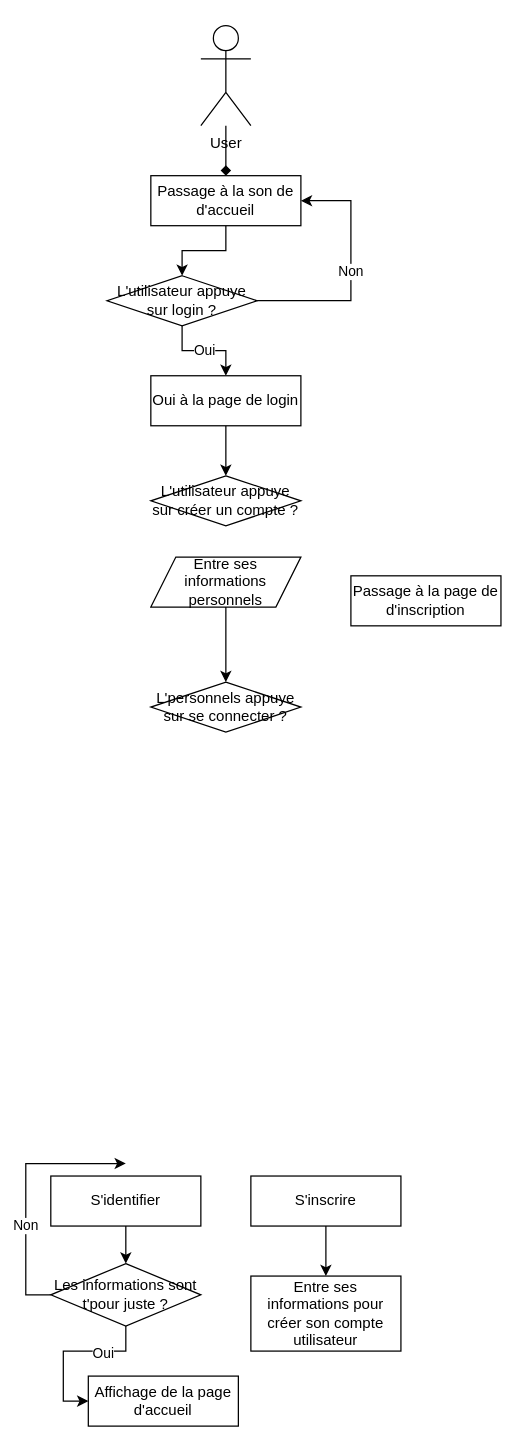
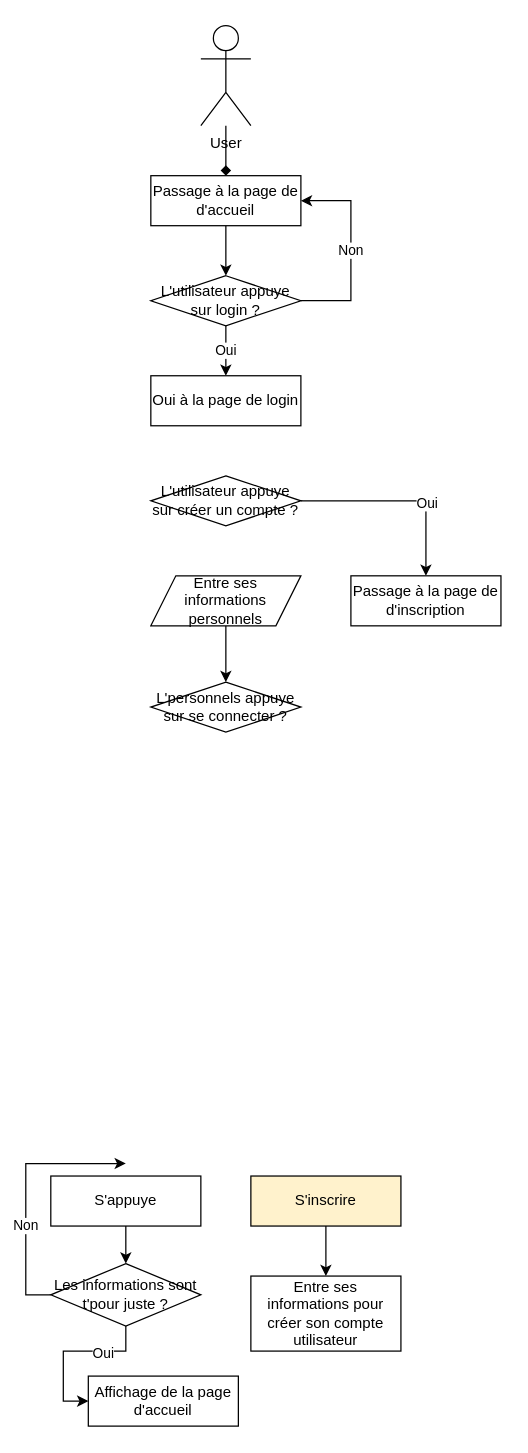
node "Passage à la son de d'accueil": label "Passage à la son de d'accueil" -> "Passage à la page de d'accueil"
node "L'utilisateur appuye sur login ?": moved (182, 301) -> (226, 301)
edge "Oui à la page de login" -> "L'utilisateur appuye sur créer un compte ?": removed
edge "L'utilisateur appuye sur créer un compte ?" -> "Passage à la page de d'inscription": added, label "Oui"
node "Entre ses informations personnels": moved (226, 582) -> (226, 601)
node "S'identifier": label "S'identifier" -> "S'appuye"
node "S'inscrire": fillcolor #ffffff -> #fff2cc
